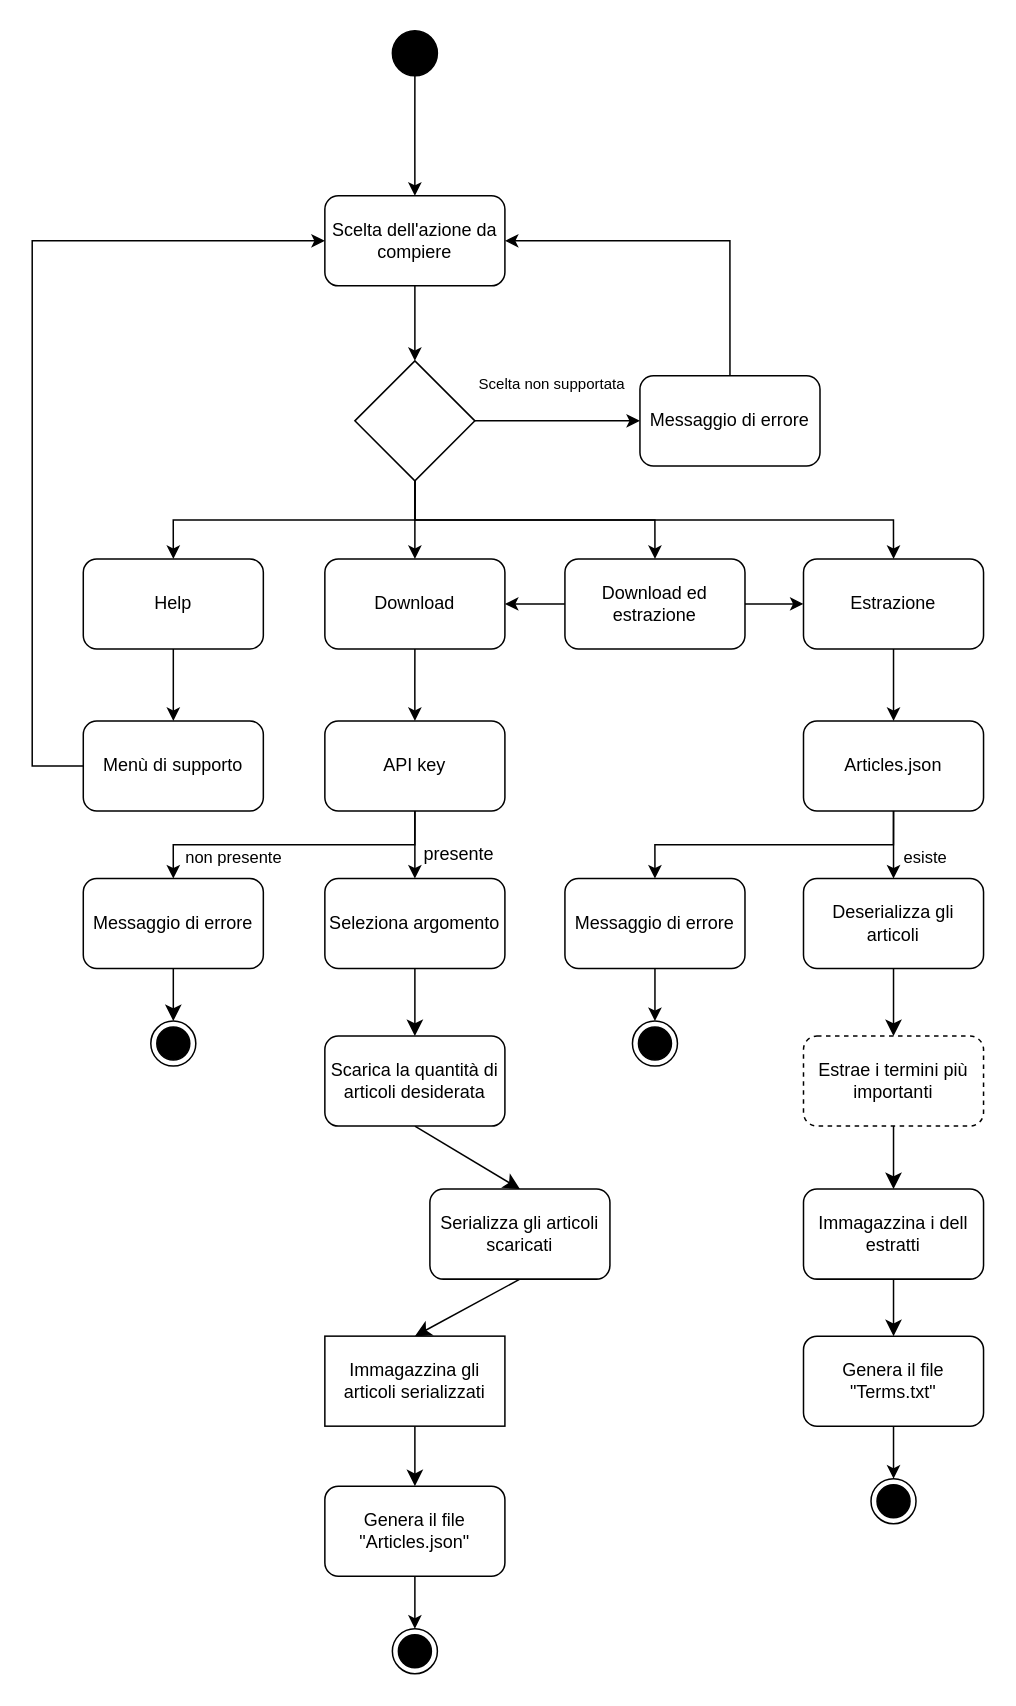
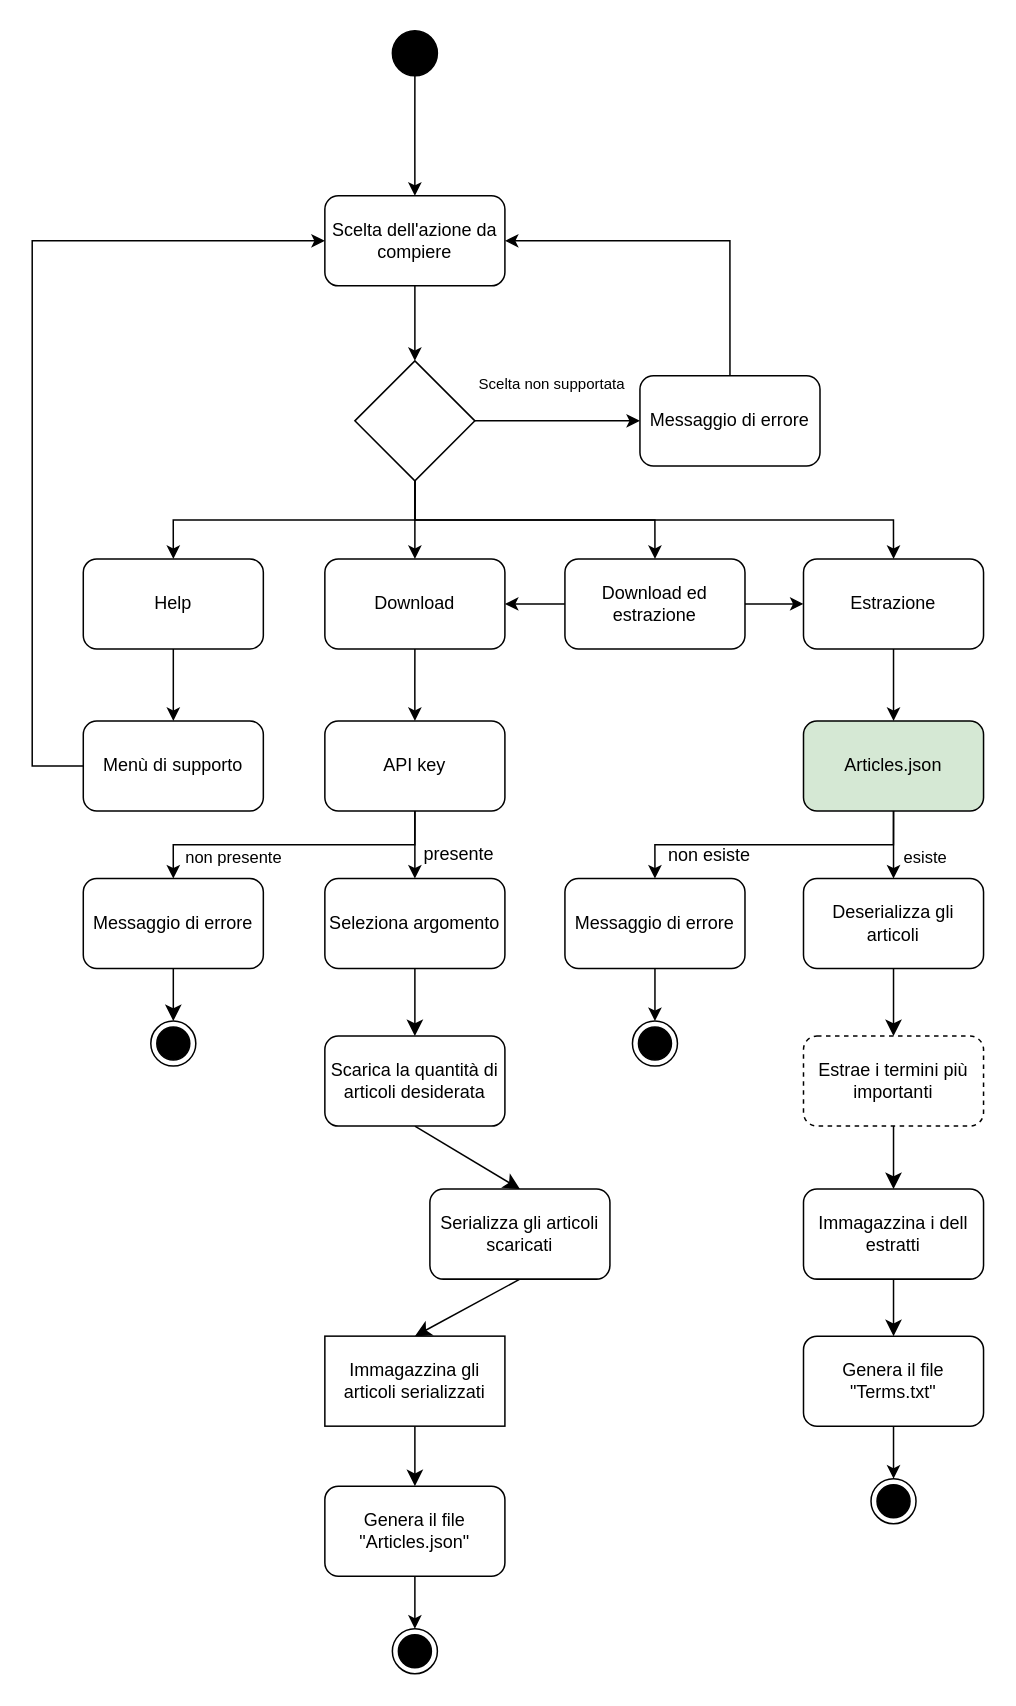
node "Articles.json": fillcolor #ffffff -> #d5e8d4
node "non esiste": added
